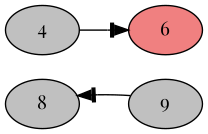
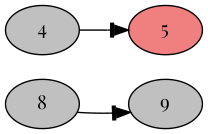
node "6": label "6" -> "5"
edge "9" -> "8": reversed
